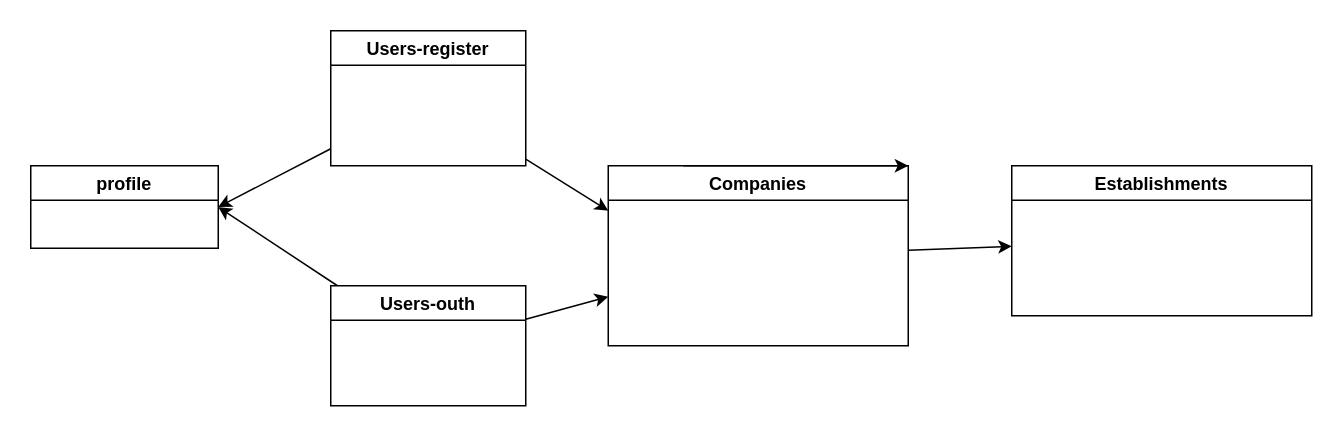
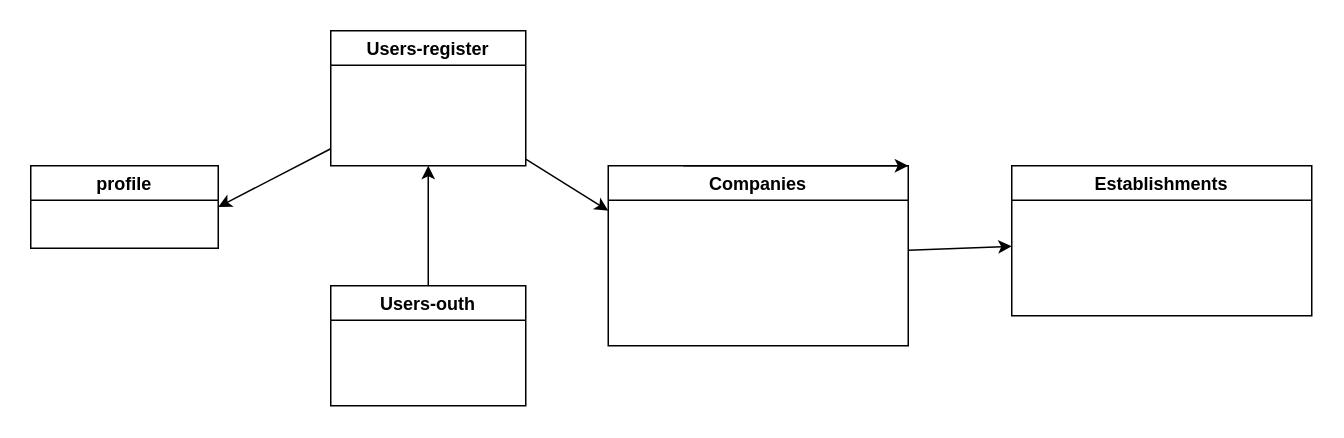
edge "Users-outh" -> "profile": removed
edge "Users-outh" -> "Companies": now "Users-outh" -> "Users-register"
